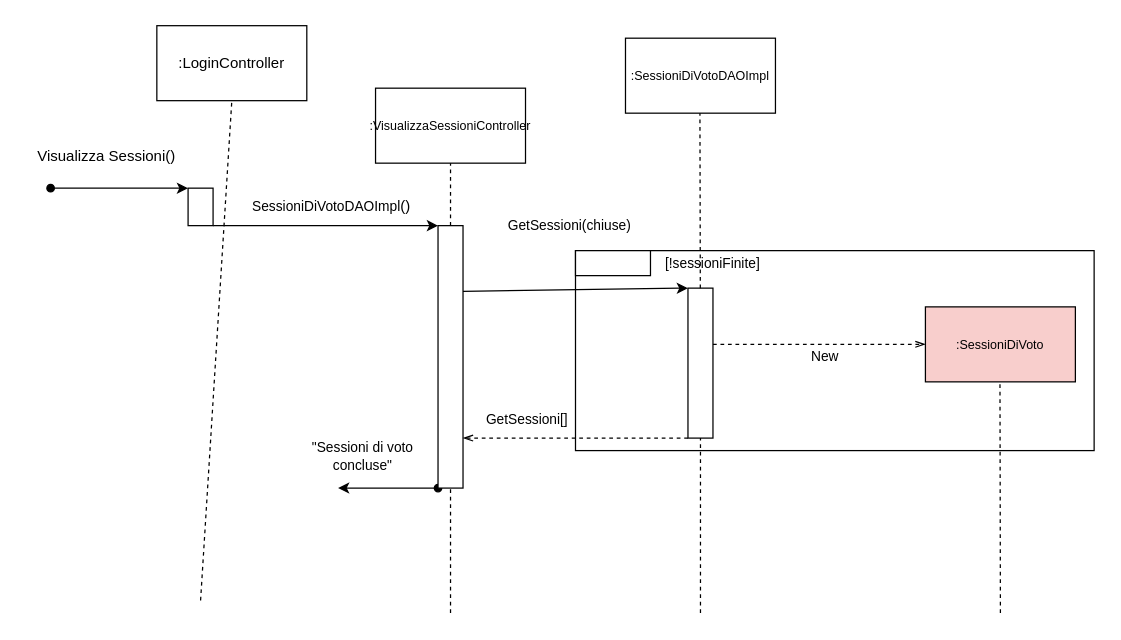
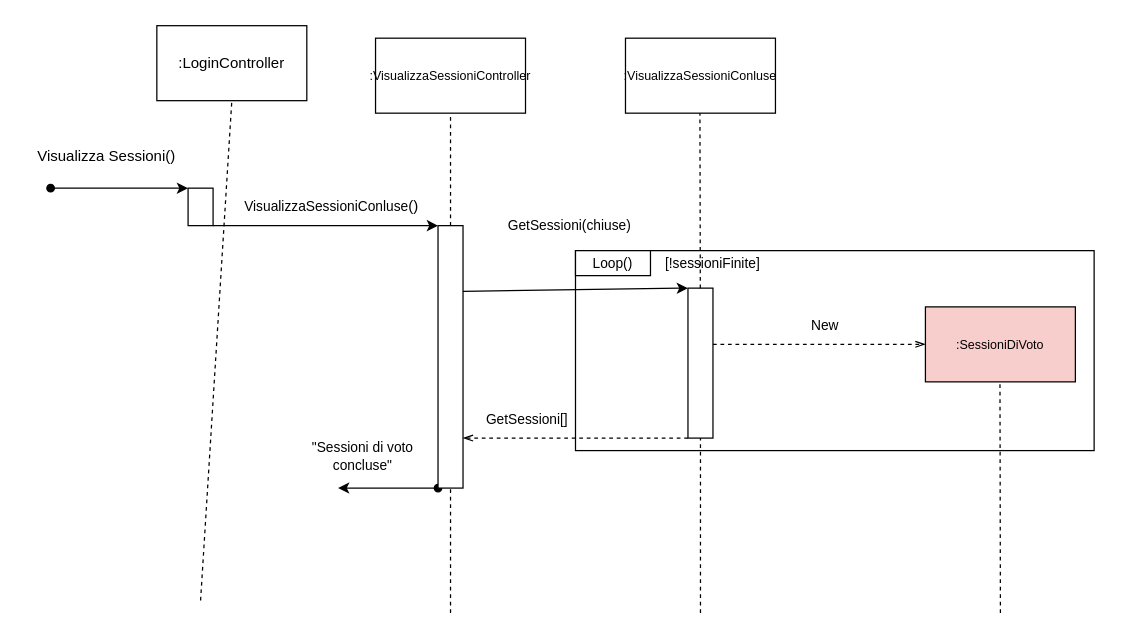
node ":SessioniDiVotoDAOImpl": label ":SessioniDiVotoDAOImpl" -> ":VisualizzaSessioniConluse"
node ":VisualizzaSessioniController": moved (451, 126) -> (451, 76)
node "SessioniDiVotoDAOImpl()": label "SessioniDiVotoDAOImpl()" -> "VisualizzaSessioniConluse()"
node "Loop()": added
node "New": moved (826, 357) -> (826, 326)
